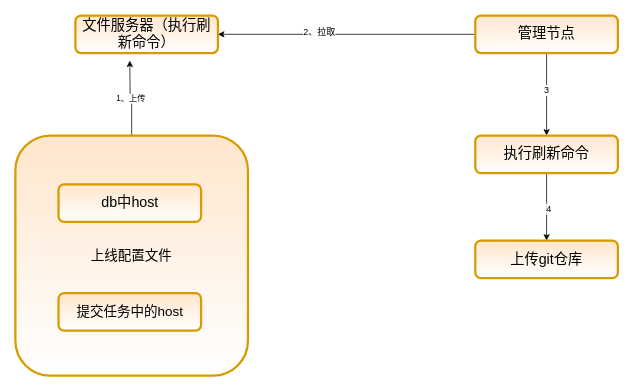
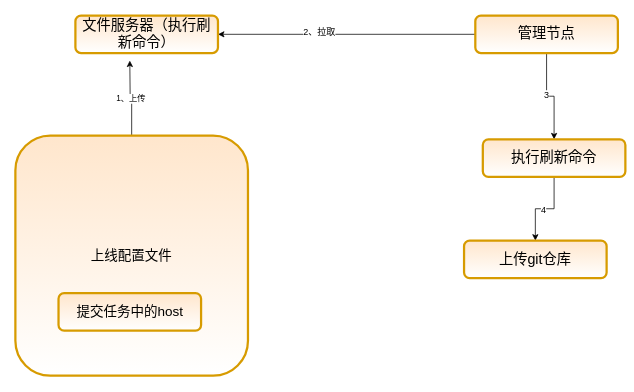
node "执行刷新命令": moved (546, 154) -> (554, 158)
node "db中host": removed
node "上传git仓库": moved (546, 259) -> (535, 259)
